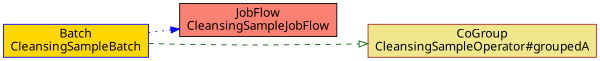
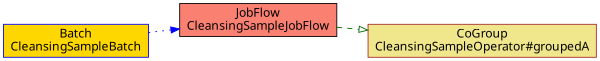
edge "Batch CleansingSampleBatch" -> "CoGroup CleansingSampleOperator#groupedA": now "JobFlow CleansingSampleJobFlow" -> "CoGroup CleansingSampleOperator#groupedA"
